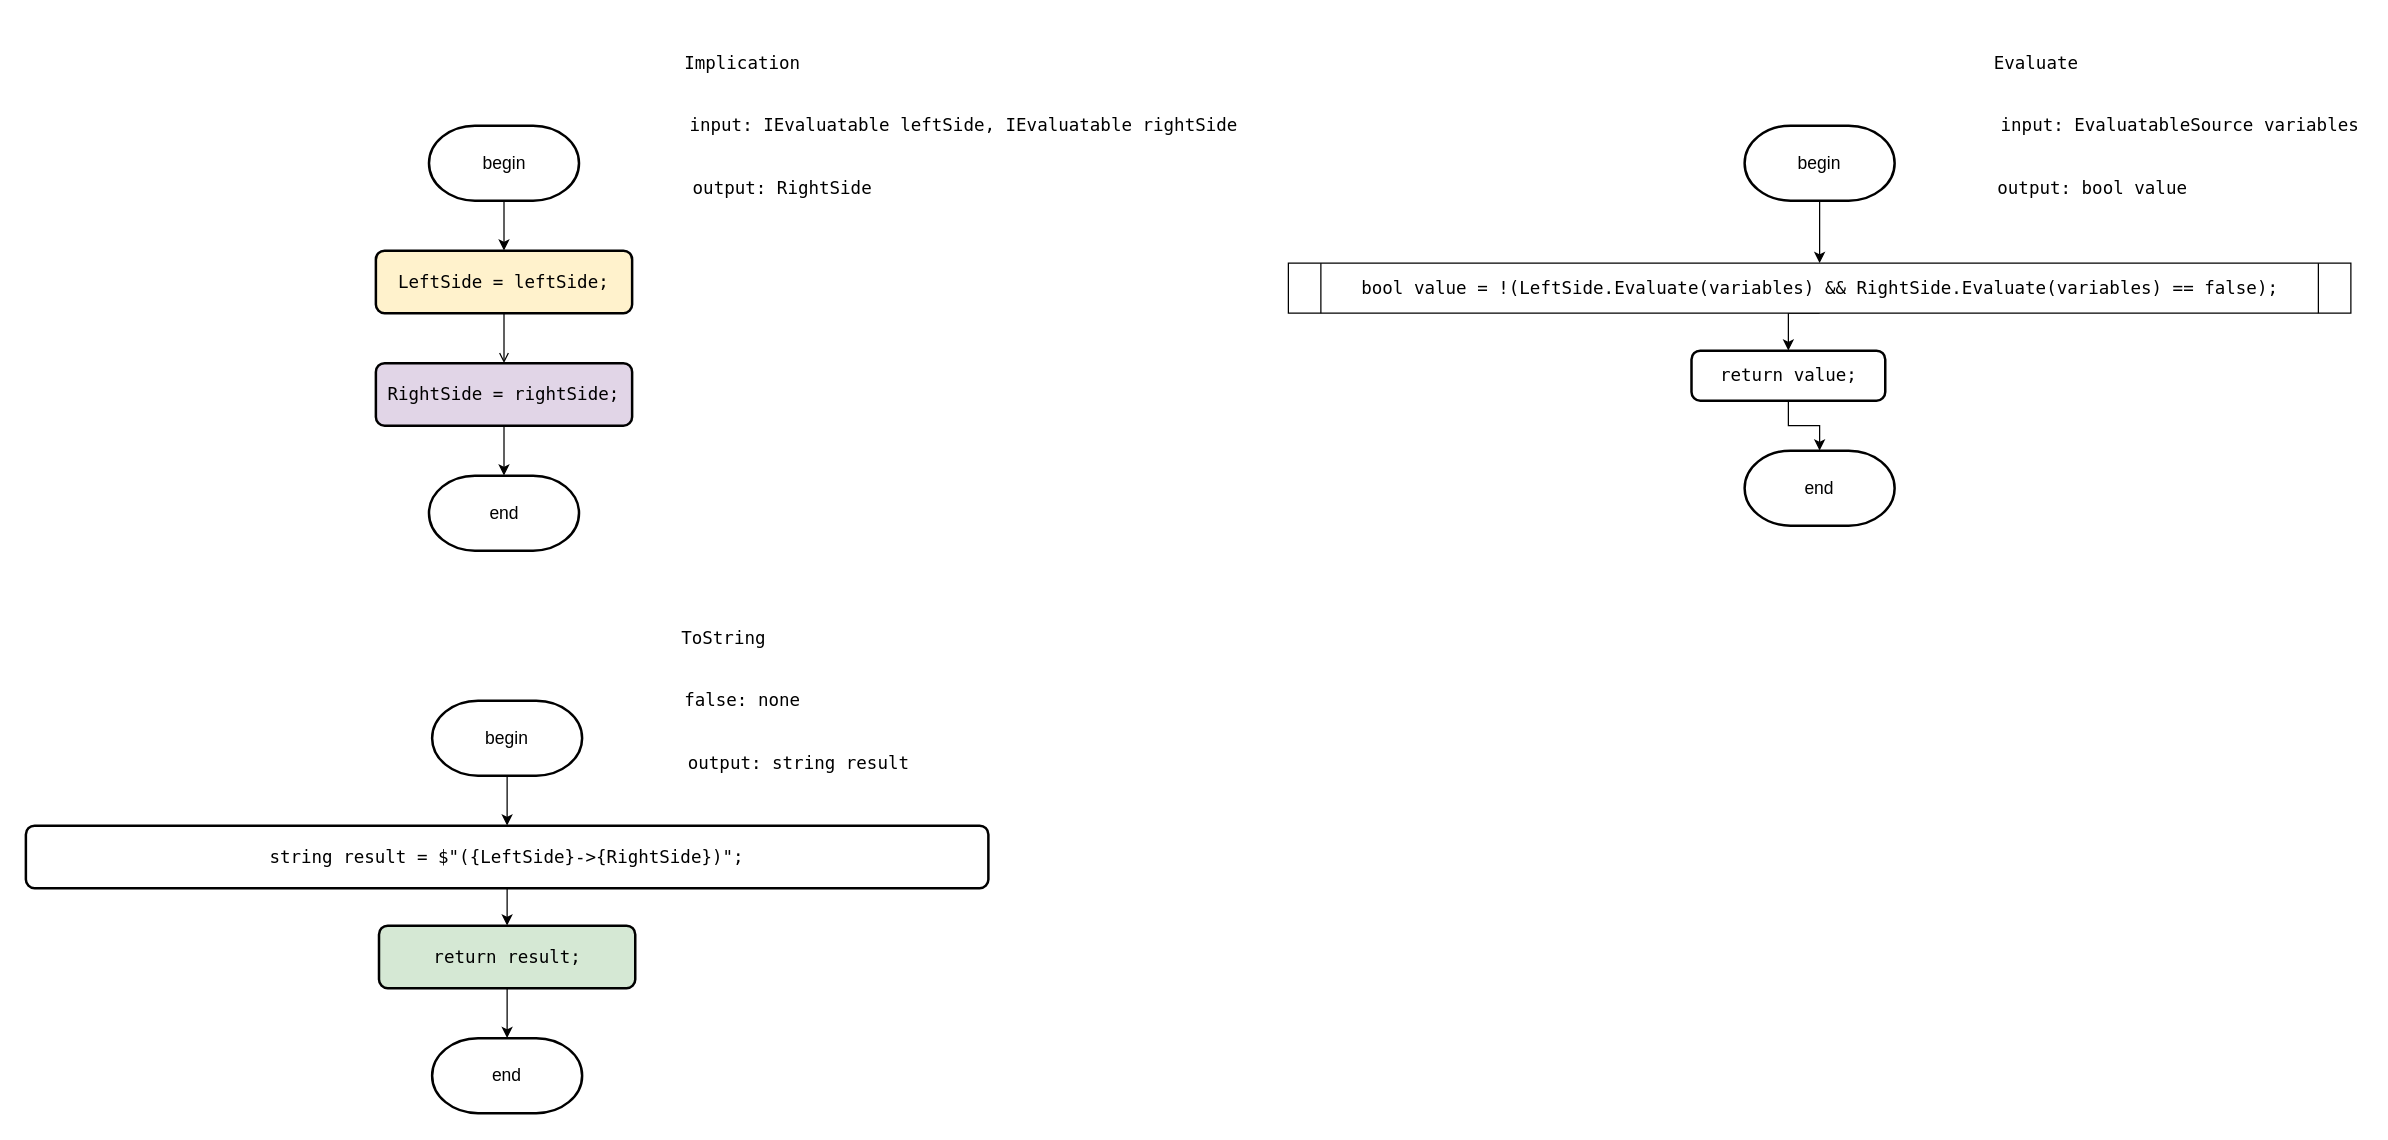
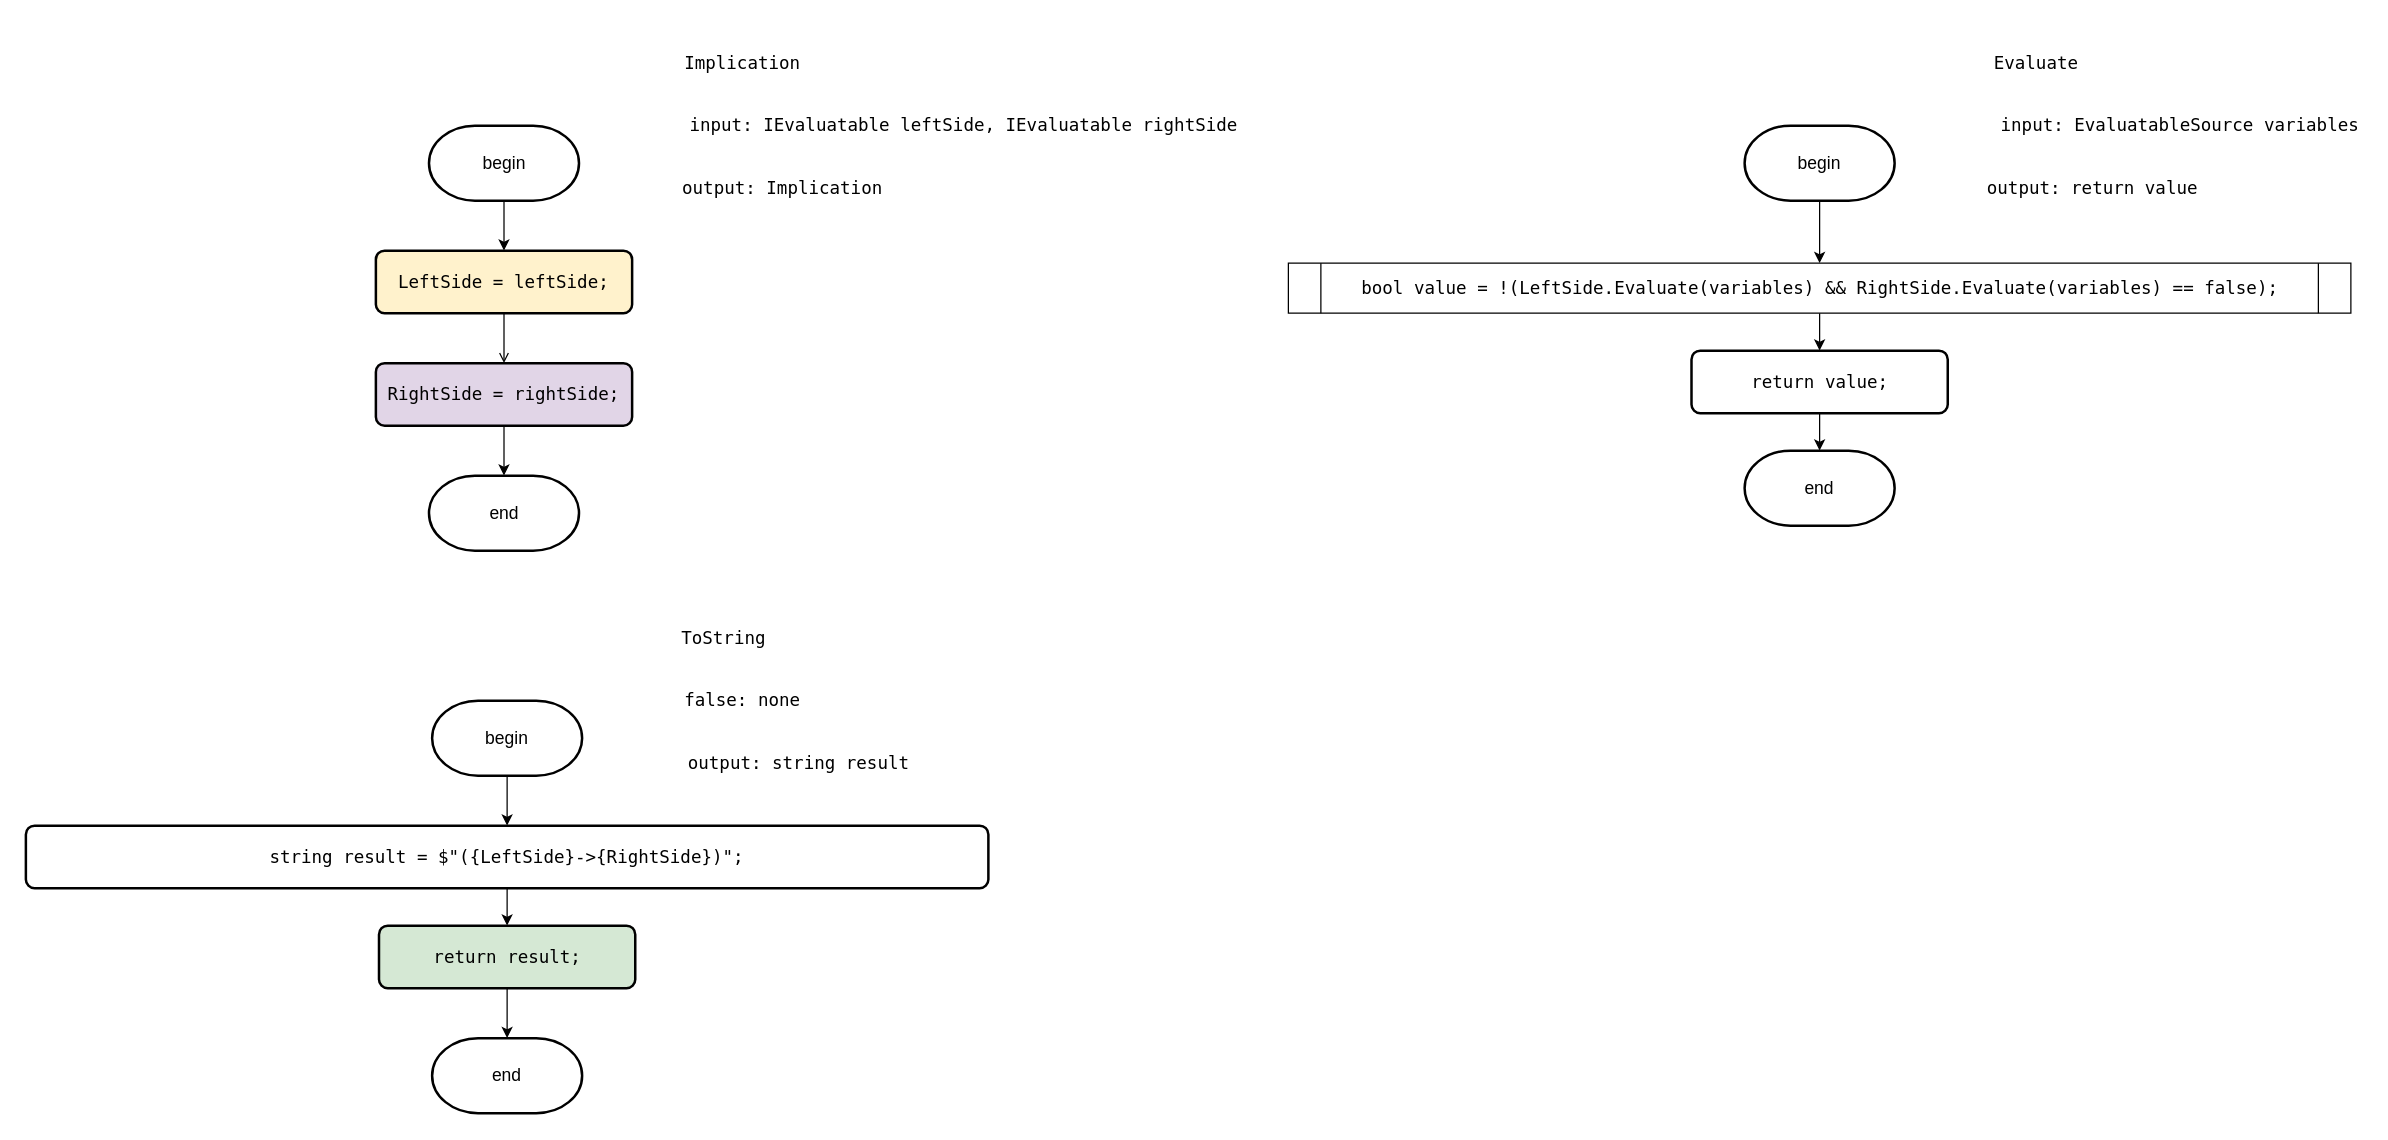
node "output: RightSide": label "output: RightSide" -> "output: Implication"
node "output: bool value": label "output: bool value" -> "output: return value"
node "return value;": size 194x50 -> 256x63
